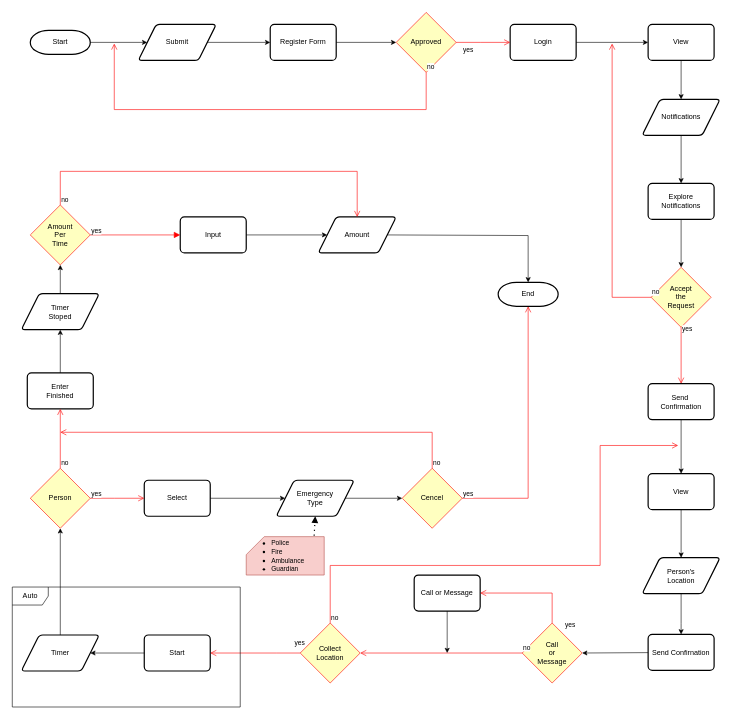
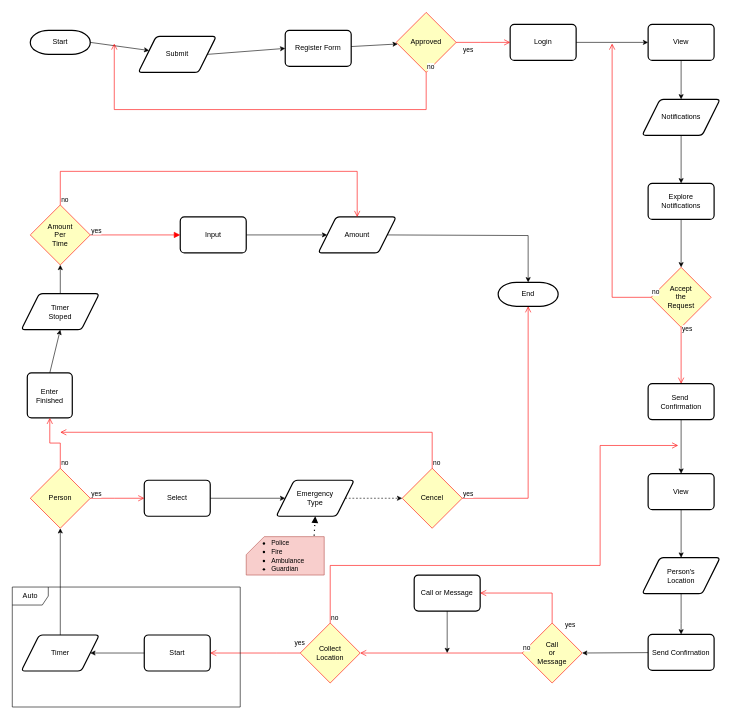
node "Submit": moved (177, 42) -> (177, 54)
node "Register Form": moved (303, 42) -> (318, 48)
node "Enter Finished": size 66x36 -> 45x45
edge "Emergency Type" -> "Cencel": style solid -> dashed
